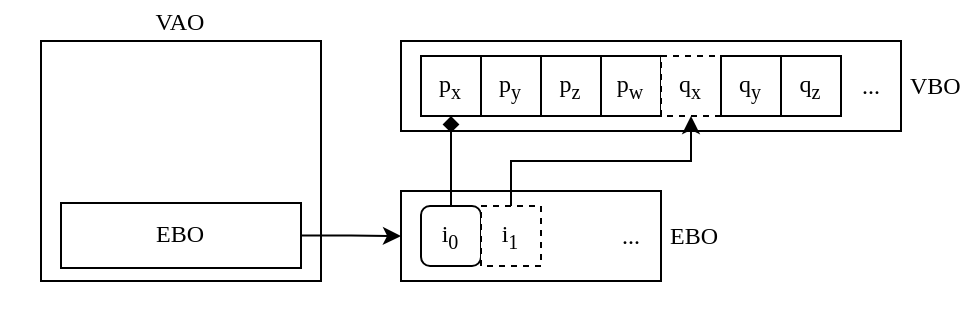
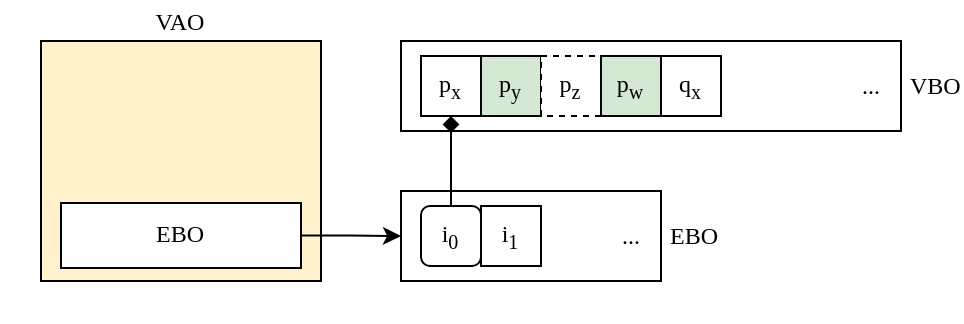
node "py": fillcolor #ffffff -> #d5e8d4
node "pz": style solid -> dashed
node "pw": fillcolor #ffffff -> #d5e8d4
node "qx": style dashed -> solid
node "qy": removed
node "qz": removed
node "VAO": fillcolor #ffffff -> #fff2cc
edge "i1" -> "qx": removed
node "i1": style dashed -> solid
